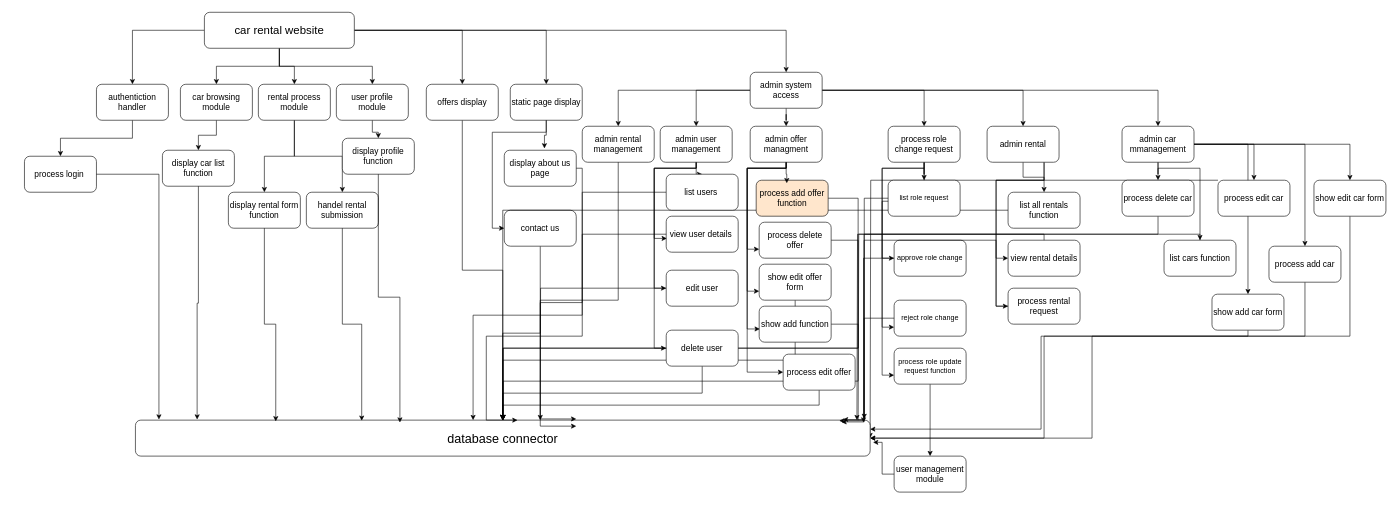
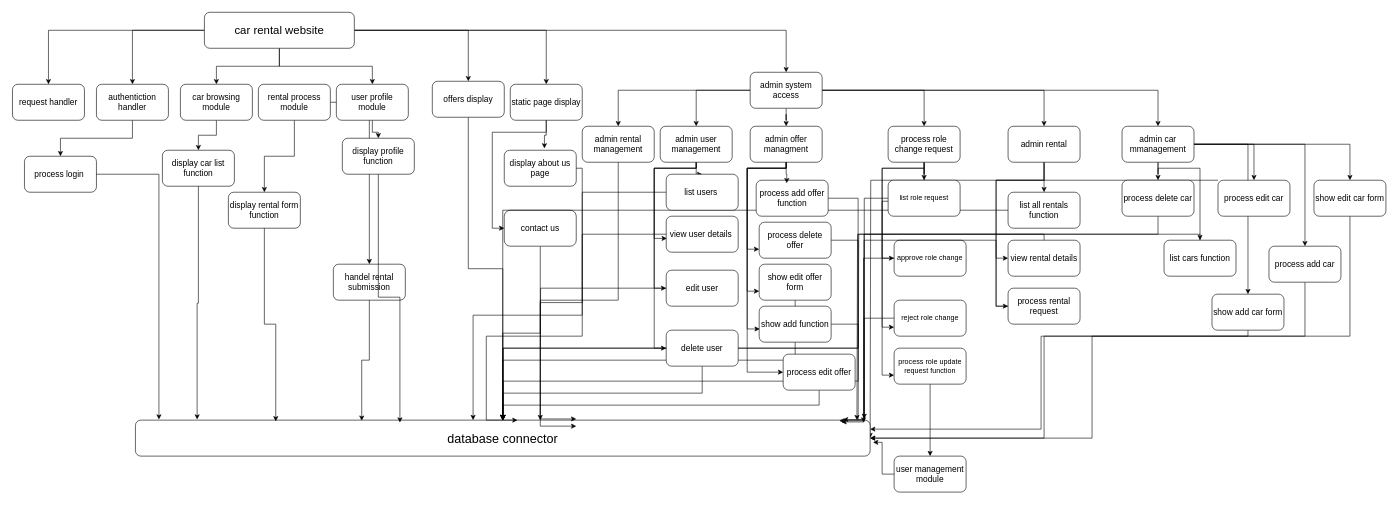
edge "car rental website" -> "request handler": added
edge "car rental website" -> "rental process module": removed
node "request handler": added
node "offers display": moved (462, 102) -> (468, 99)
node "admin rental": moved (1023, 144) -> (1044, 144)
node "process add offer function": fillcolor #ffe6cc -> #ffffff
node "handel rental submission": moved (342, 210) -> (369, 282)
